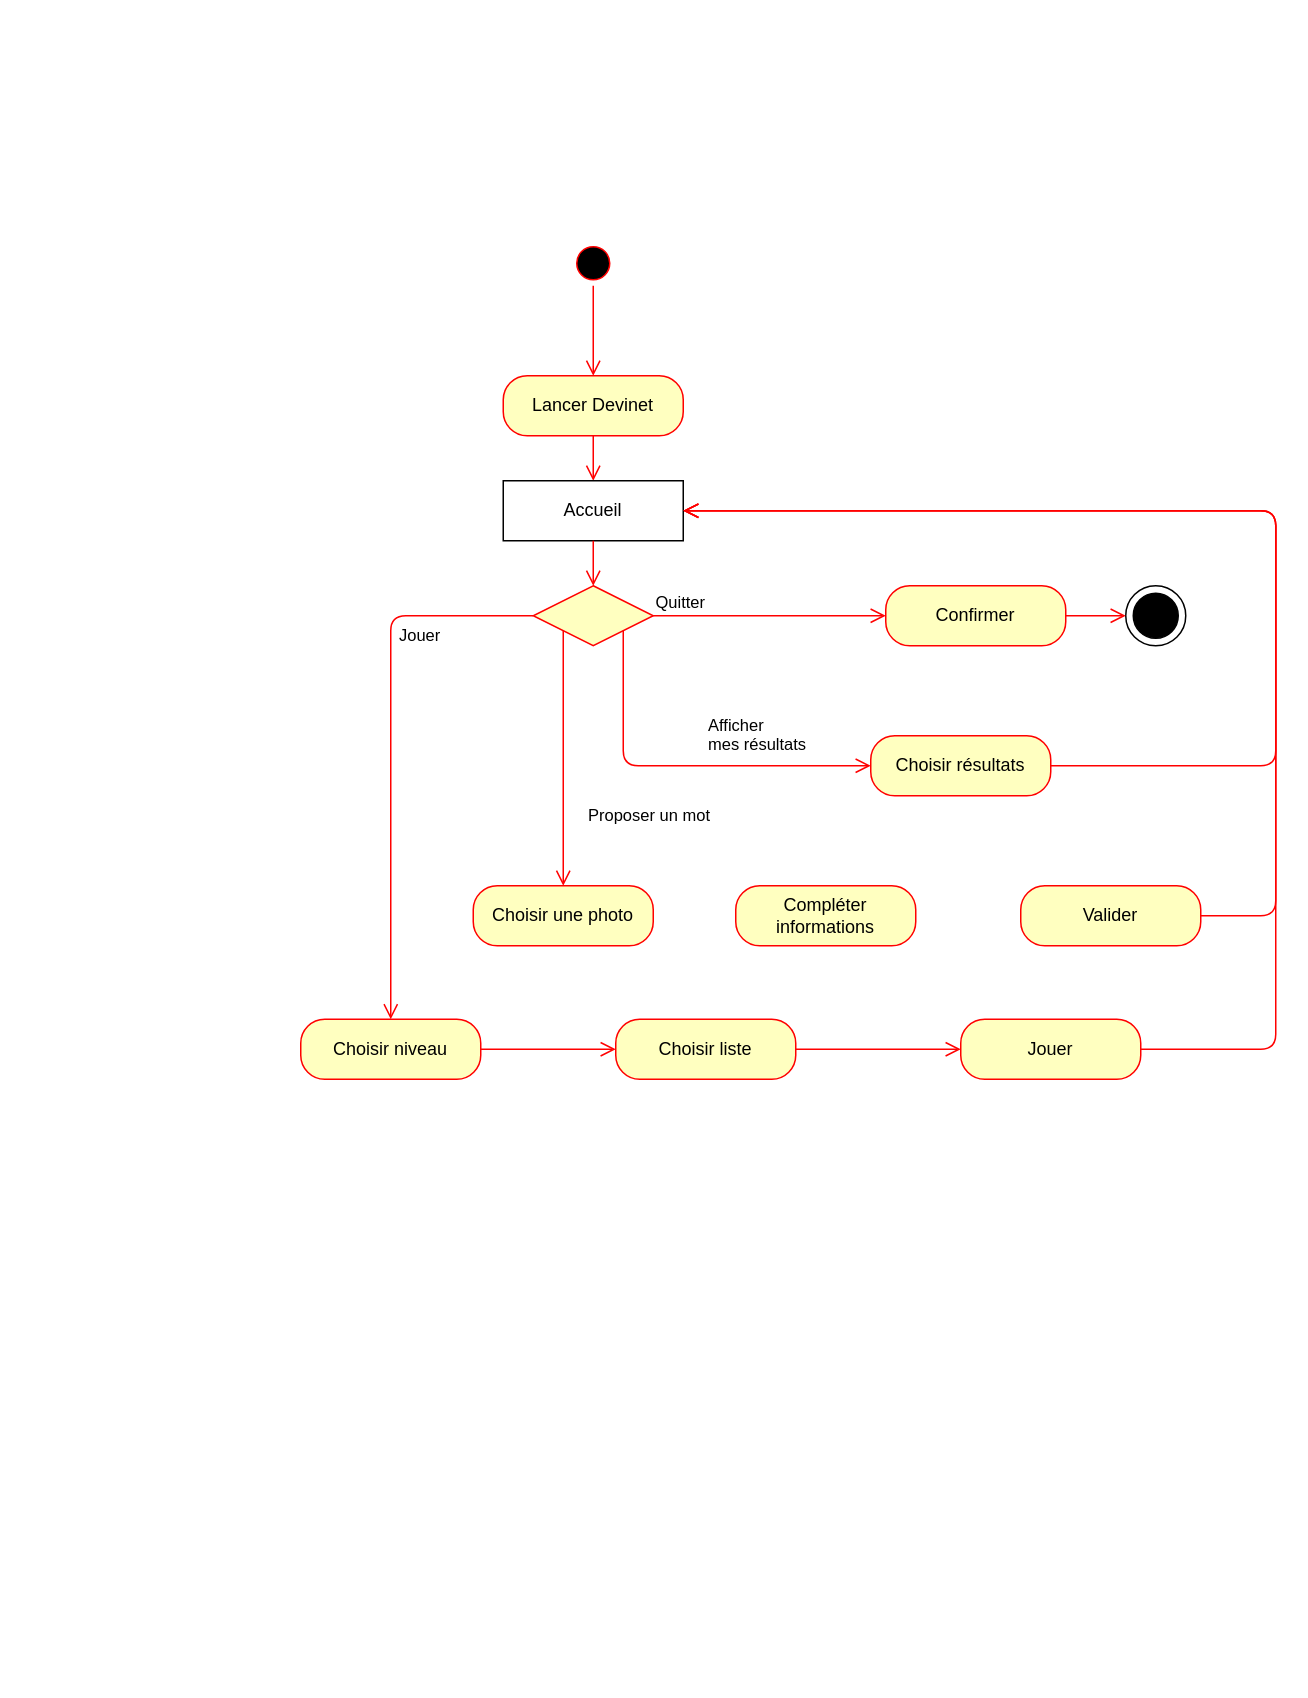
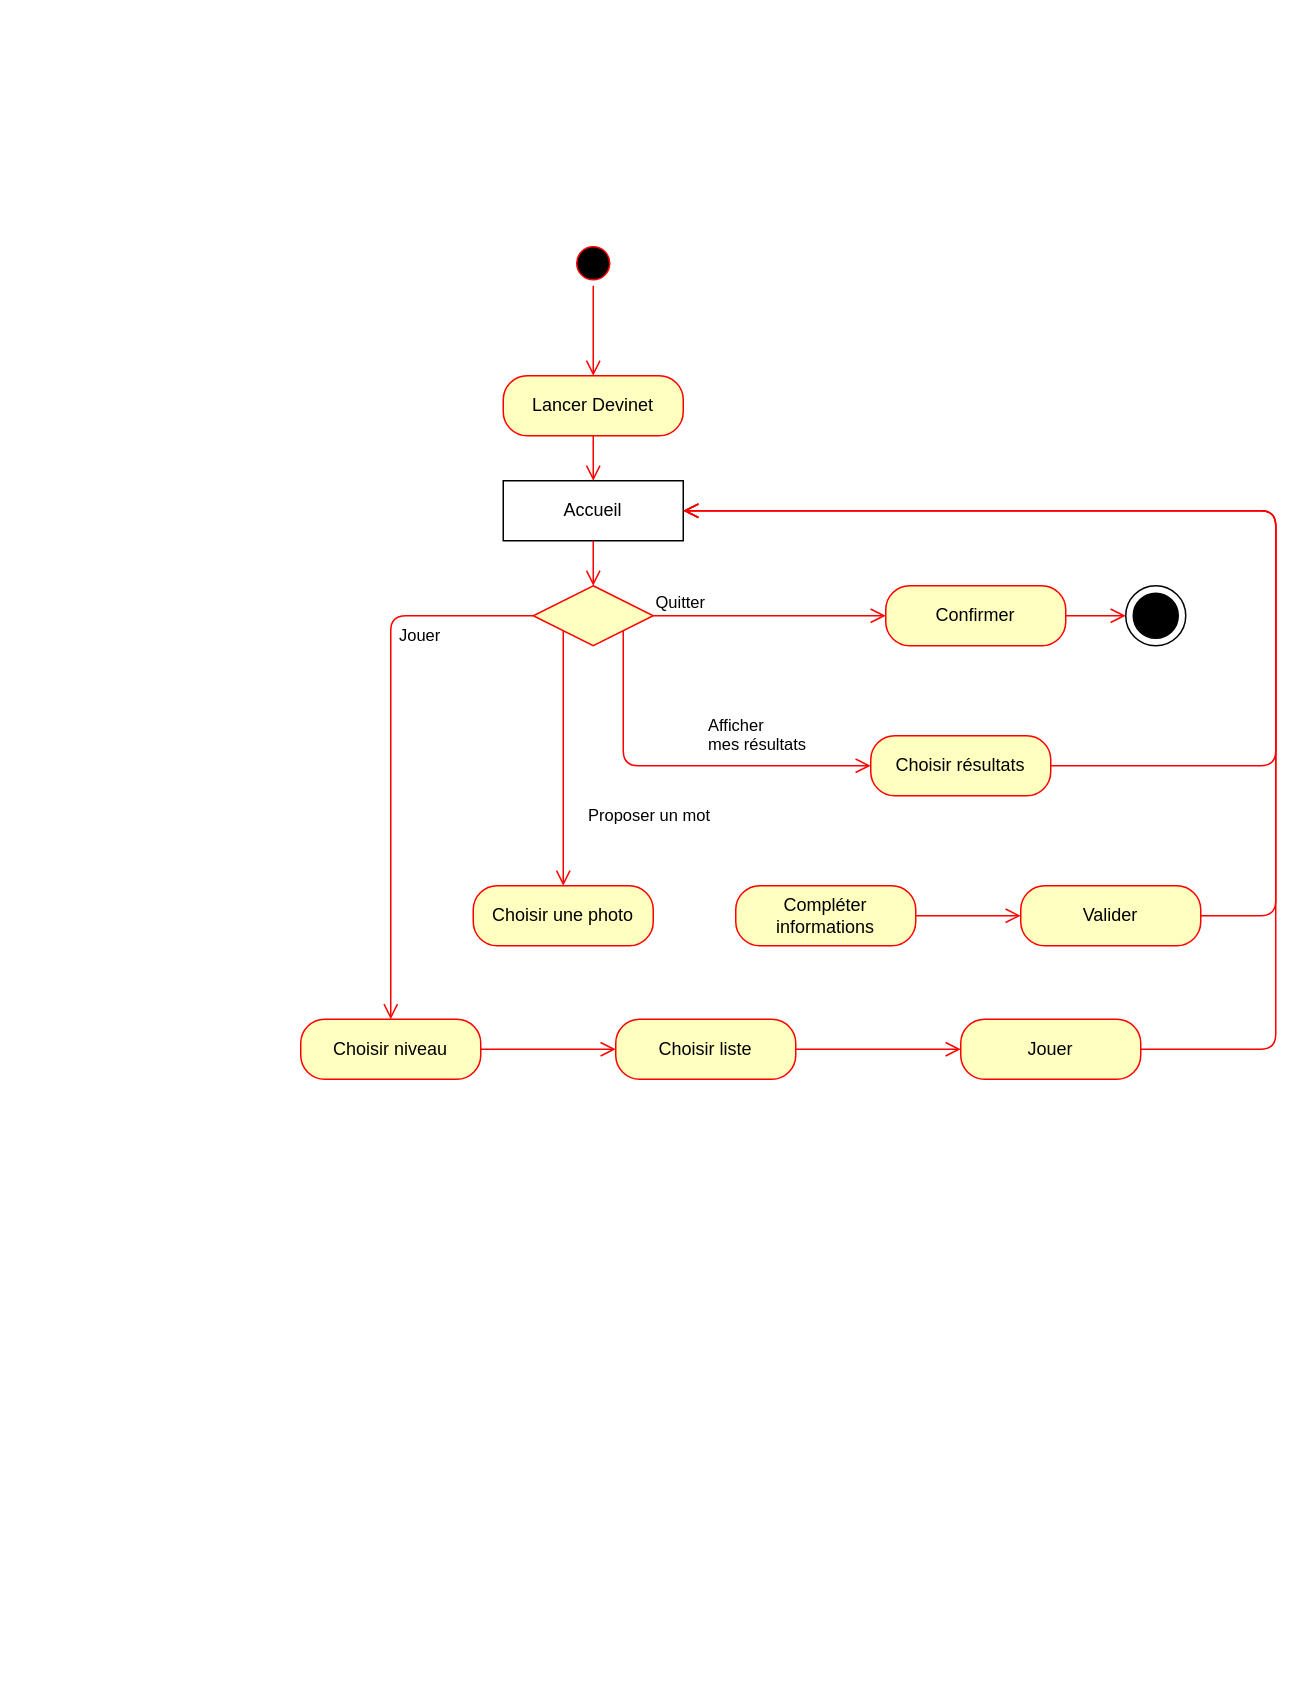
edge "Compléter informations" -> "Valider": added
